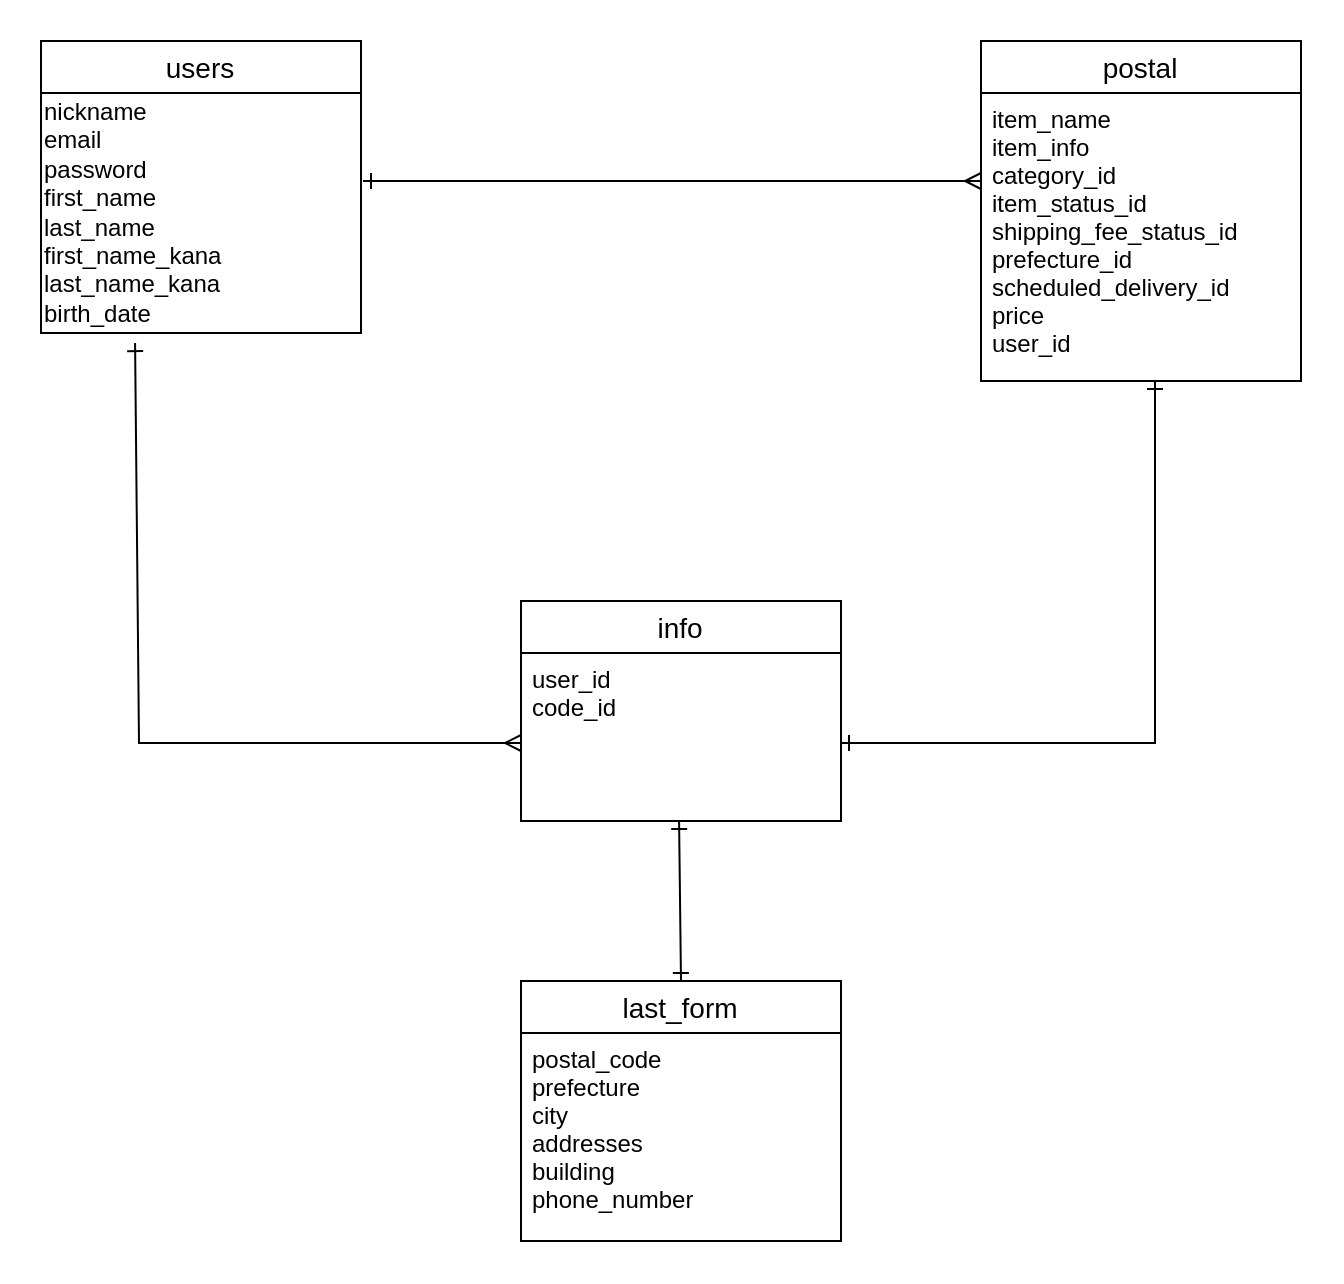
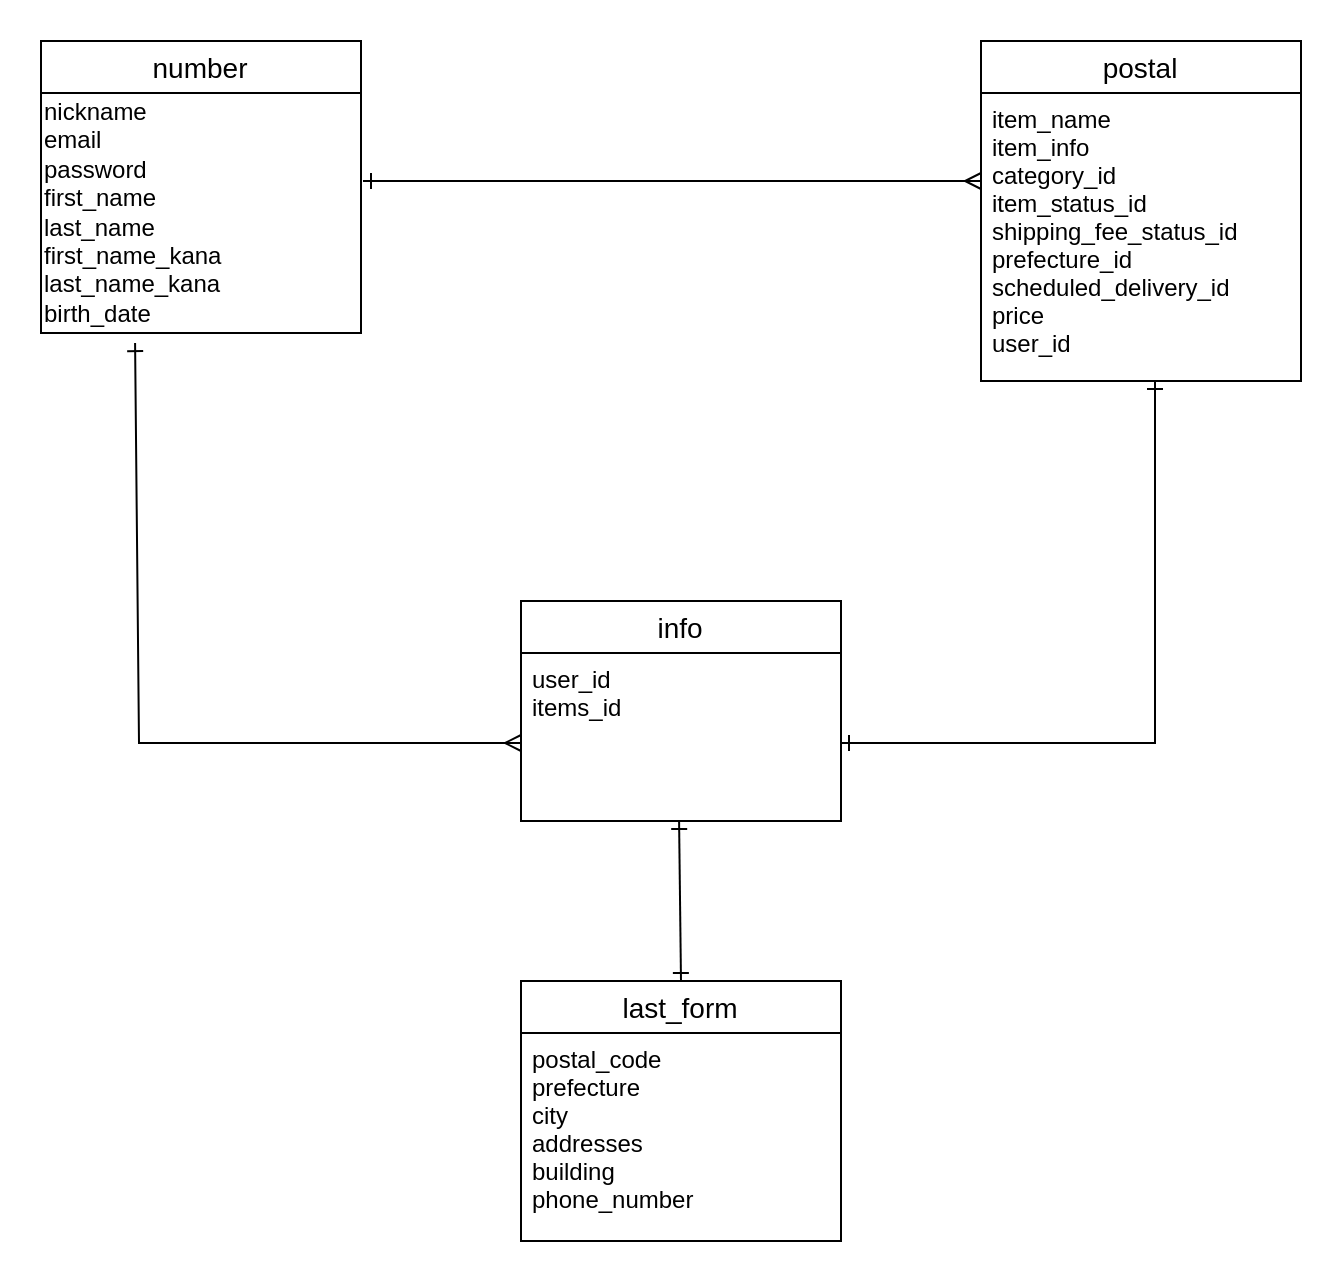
node "users": label "users" -> "number"
node "user_id code_id": label "user_id code_id" -> "user_id items_id"
